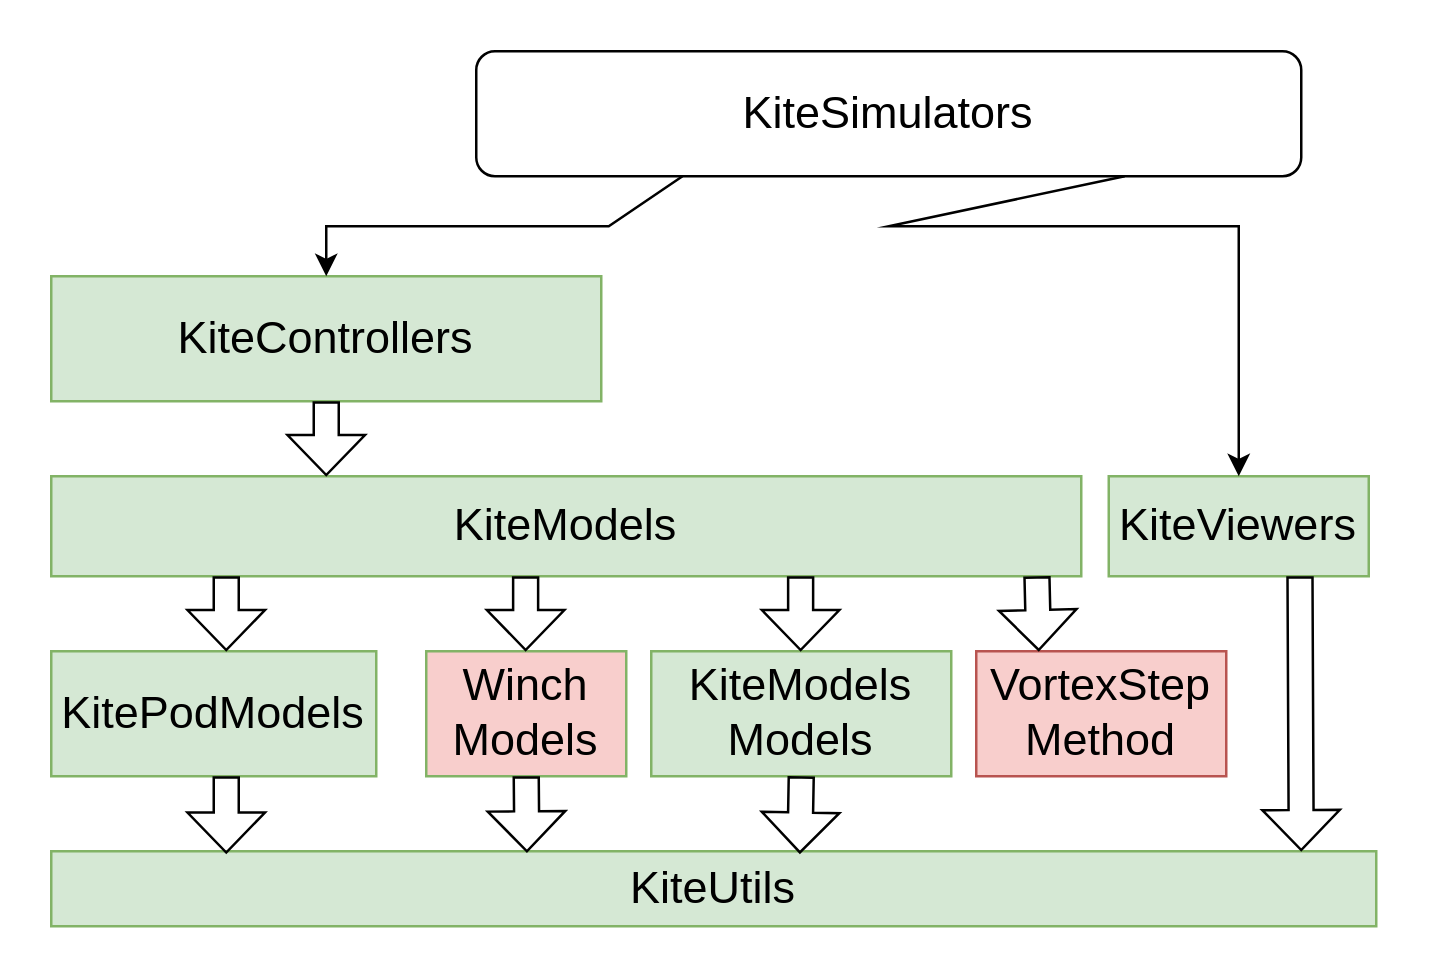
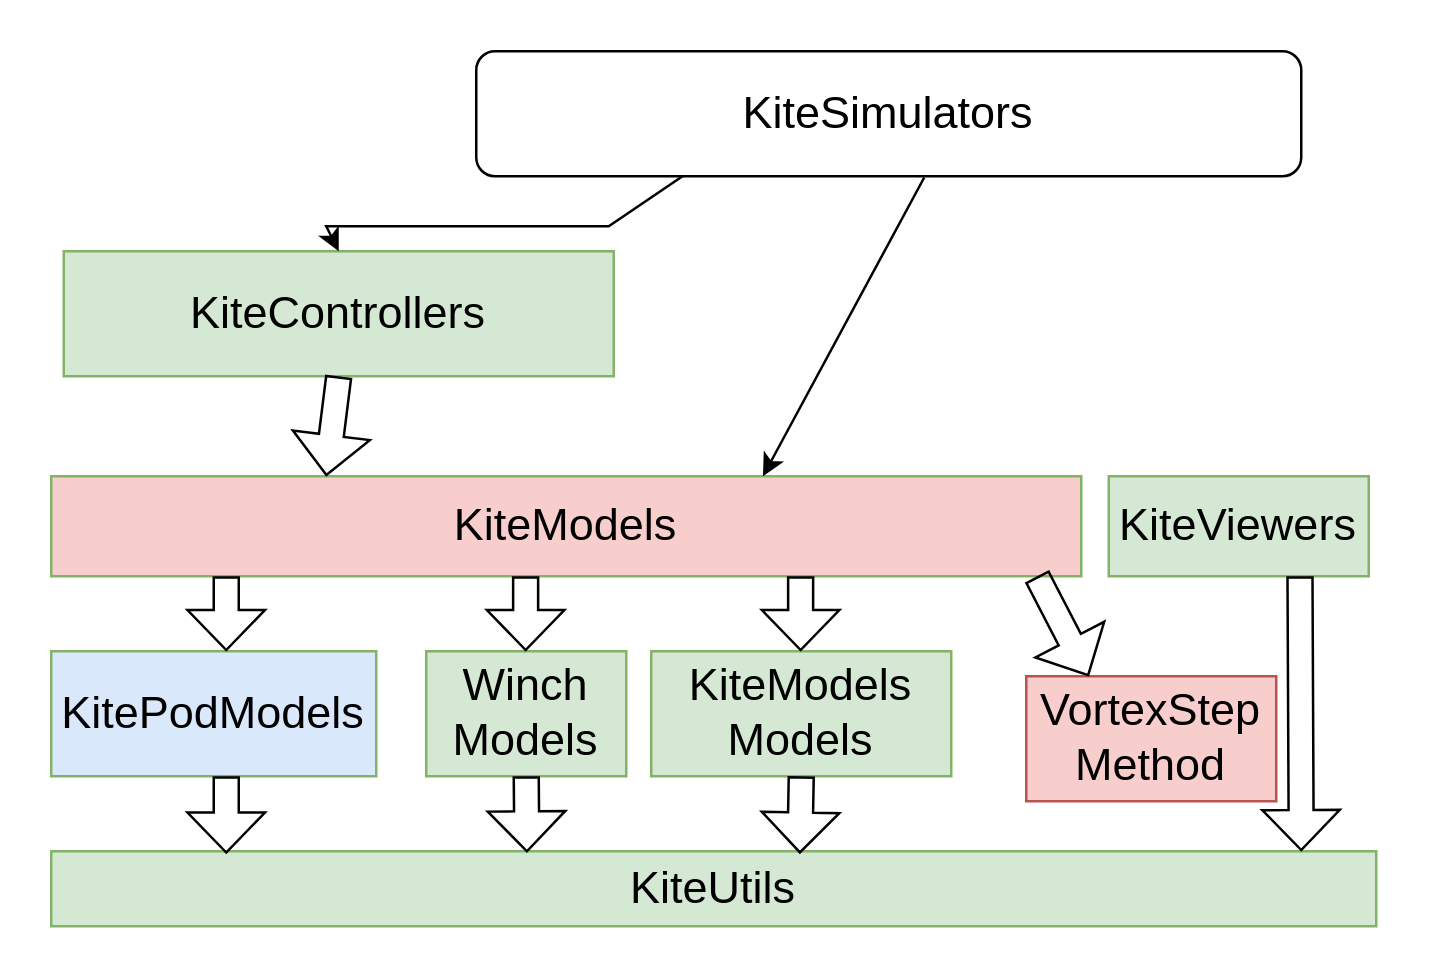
edge "KiteSimulators" -> "KiteViewers": removed
node "KiteControllers": moved (326, 339) -> (339, 314)
edge "KiteSimulators" -> "KiteModels": added
node "KiteModels": fillcolor #d5e8d4 -> #f8cecc
node "KitePodModels": fillcolor #d5e8d4 -> #dae8fc
node "Winch Models": fillcolor #f8cecc -> #d5e8d4
node "VortexStep Method": moved (1101, 714) -> (1151, 739)
